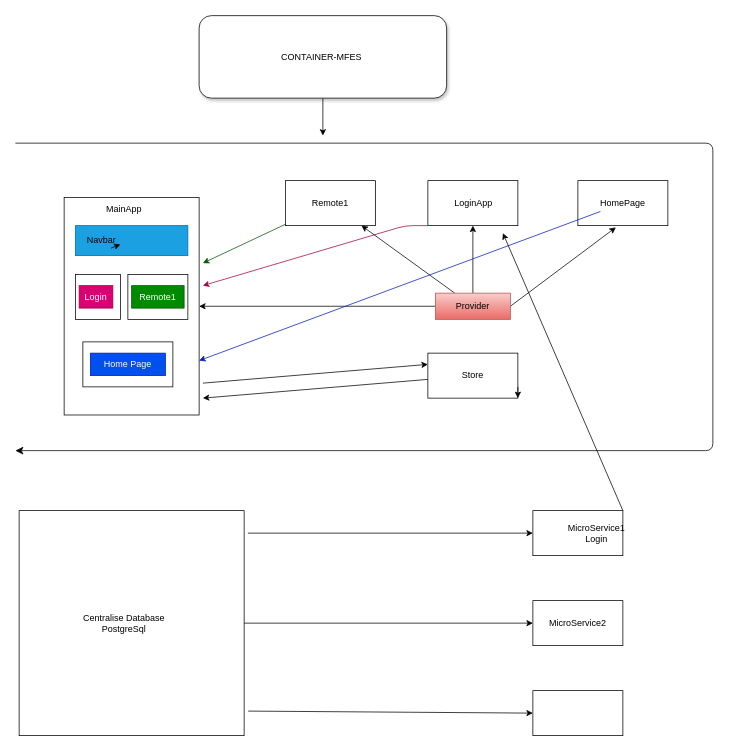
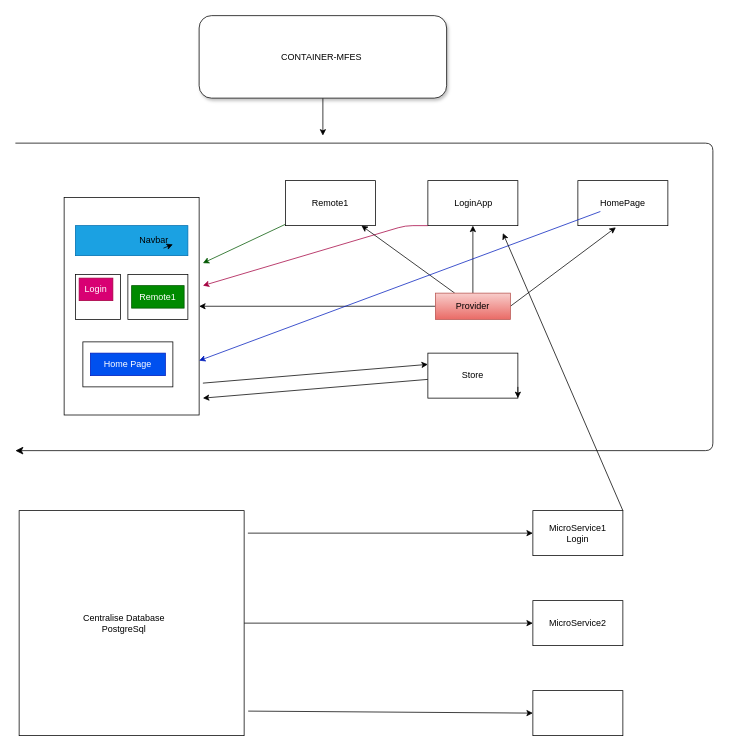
node "MainApp": removed
node "Navbar": moved (102, 240) -> (154, 240)
node "Login": moved (96, 297) -> (96, 289)
node "MicroService1 Login": moved (597, 533) -> (578, 533)
